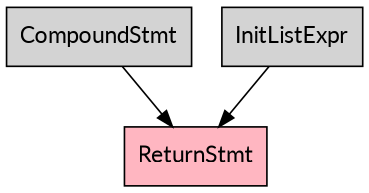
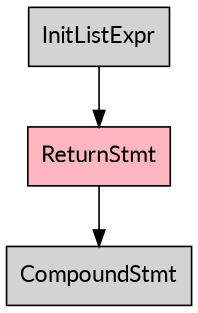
edge "CompoundStmt" -> "ReturnStmt": reversed
